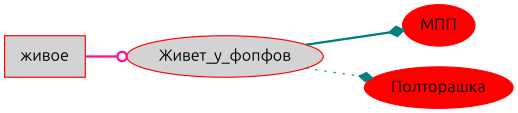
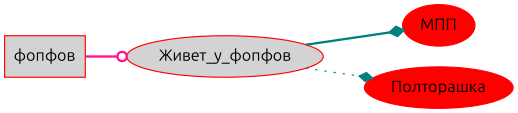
node "живое": label "живое" -> "фопфов"
